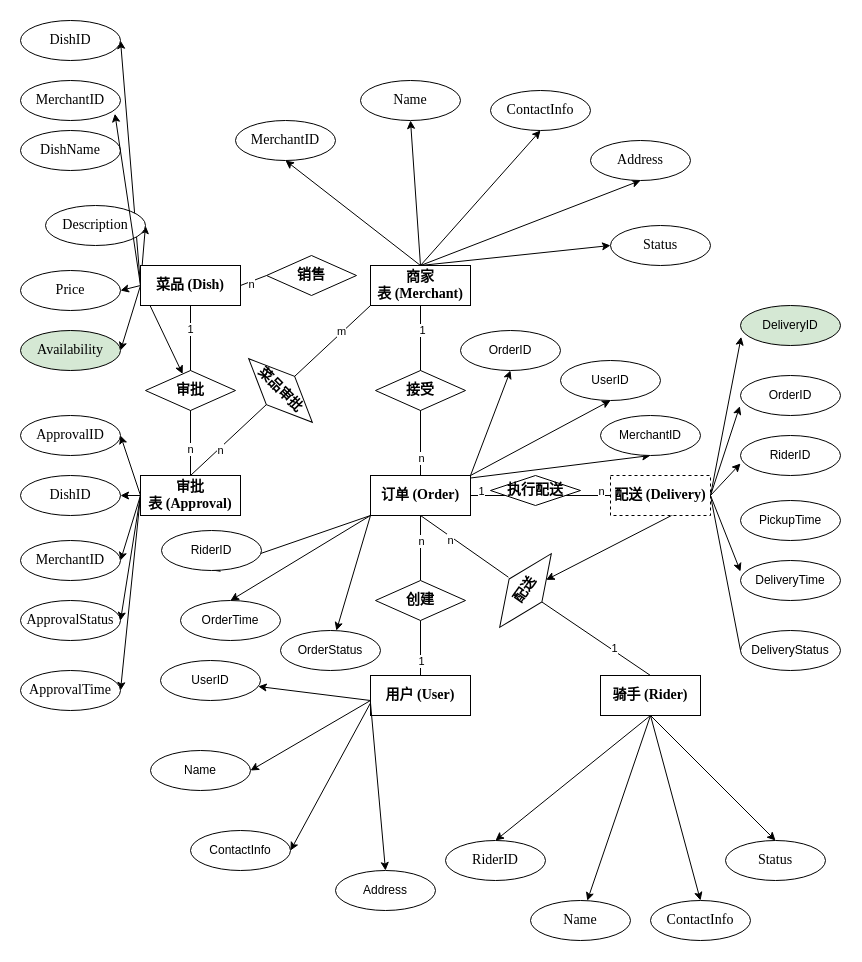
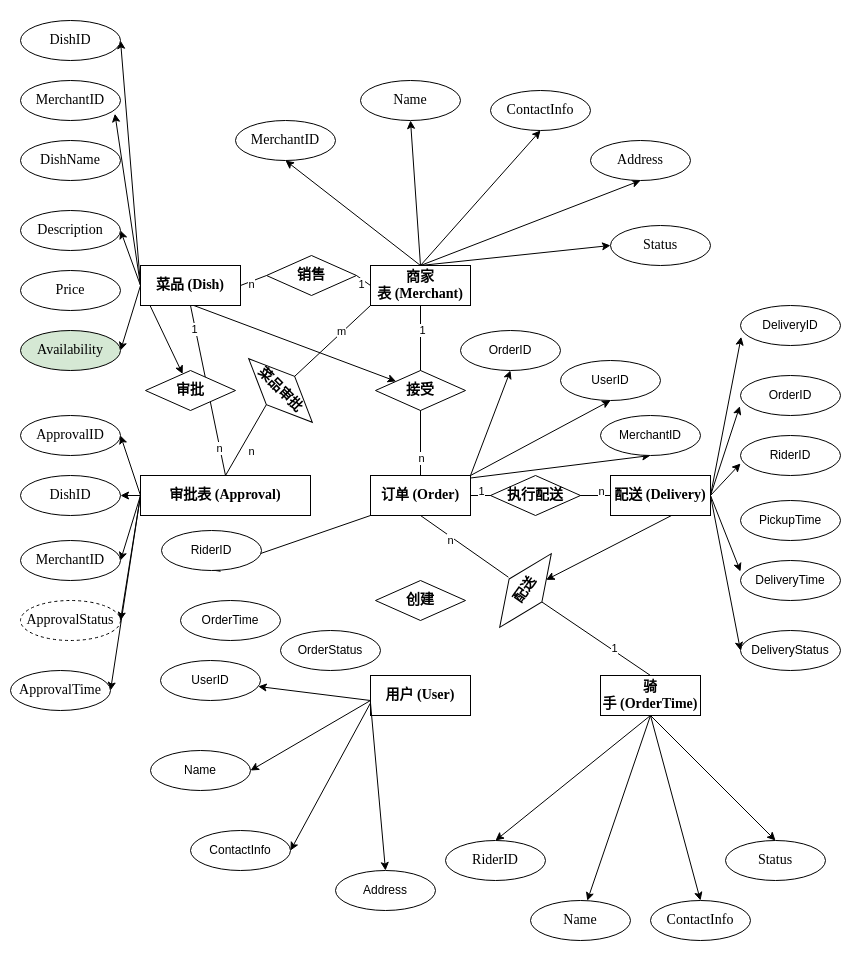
node "DishName": moved (71, 151) -> (71, 161)
node "Description": moved (96, 226) -> (71, 231)
edge "销售" -- "商家表 (Merchant)": added, label "1"
edge "菜品 (Dish)" -> "Price": now "菜品 (Dish)" -> "接受"
node "DeliveryID": fillcolor #d5e8d4 -> #ffffff
node "执行配送": size 90x30 -> 90x40
node "审批表 (Approval)": size 100x40 -> 170x40
node "配送 (Delivery)": style dashed -> solid
edge "订单 (Order)" -- "创建": removed, label "n"
edge "订单 (Order)" -> "OrderTime": removed
edge "订单 (Order)" -> "OrderStatus": removed
node "ApprovalStatus": style solid -> dashed
edge "配送 (Delivery)" -- "DeliveryStatus": arrowhead none -> classic
edge "创建" -- "用户 (User)": removed, label "1"
node "ApprovalTime": moved (71, 691) -> (61, 691)
node "骑手 (Rider)": label "骑手 (Rider)" -> "骑手 (OrderTime)"
